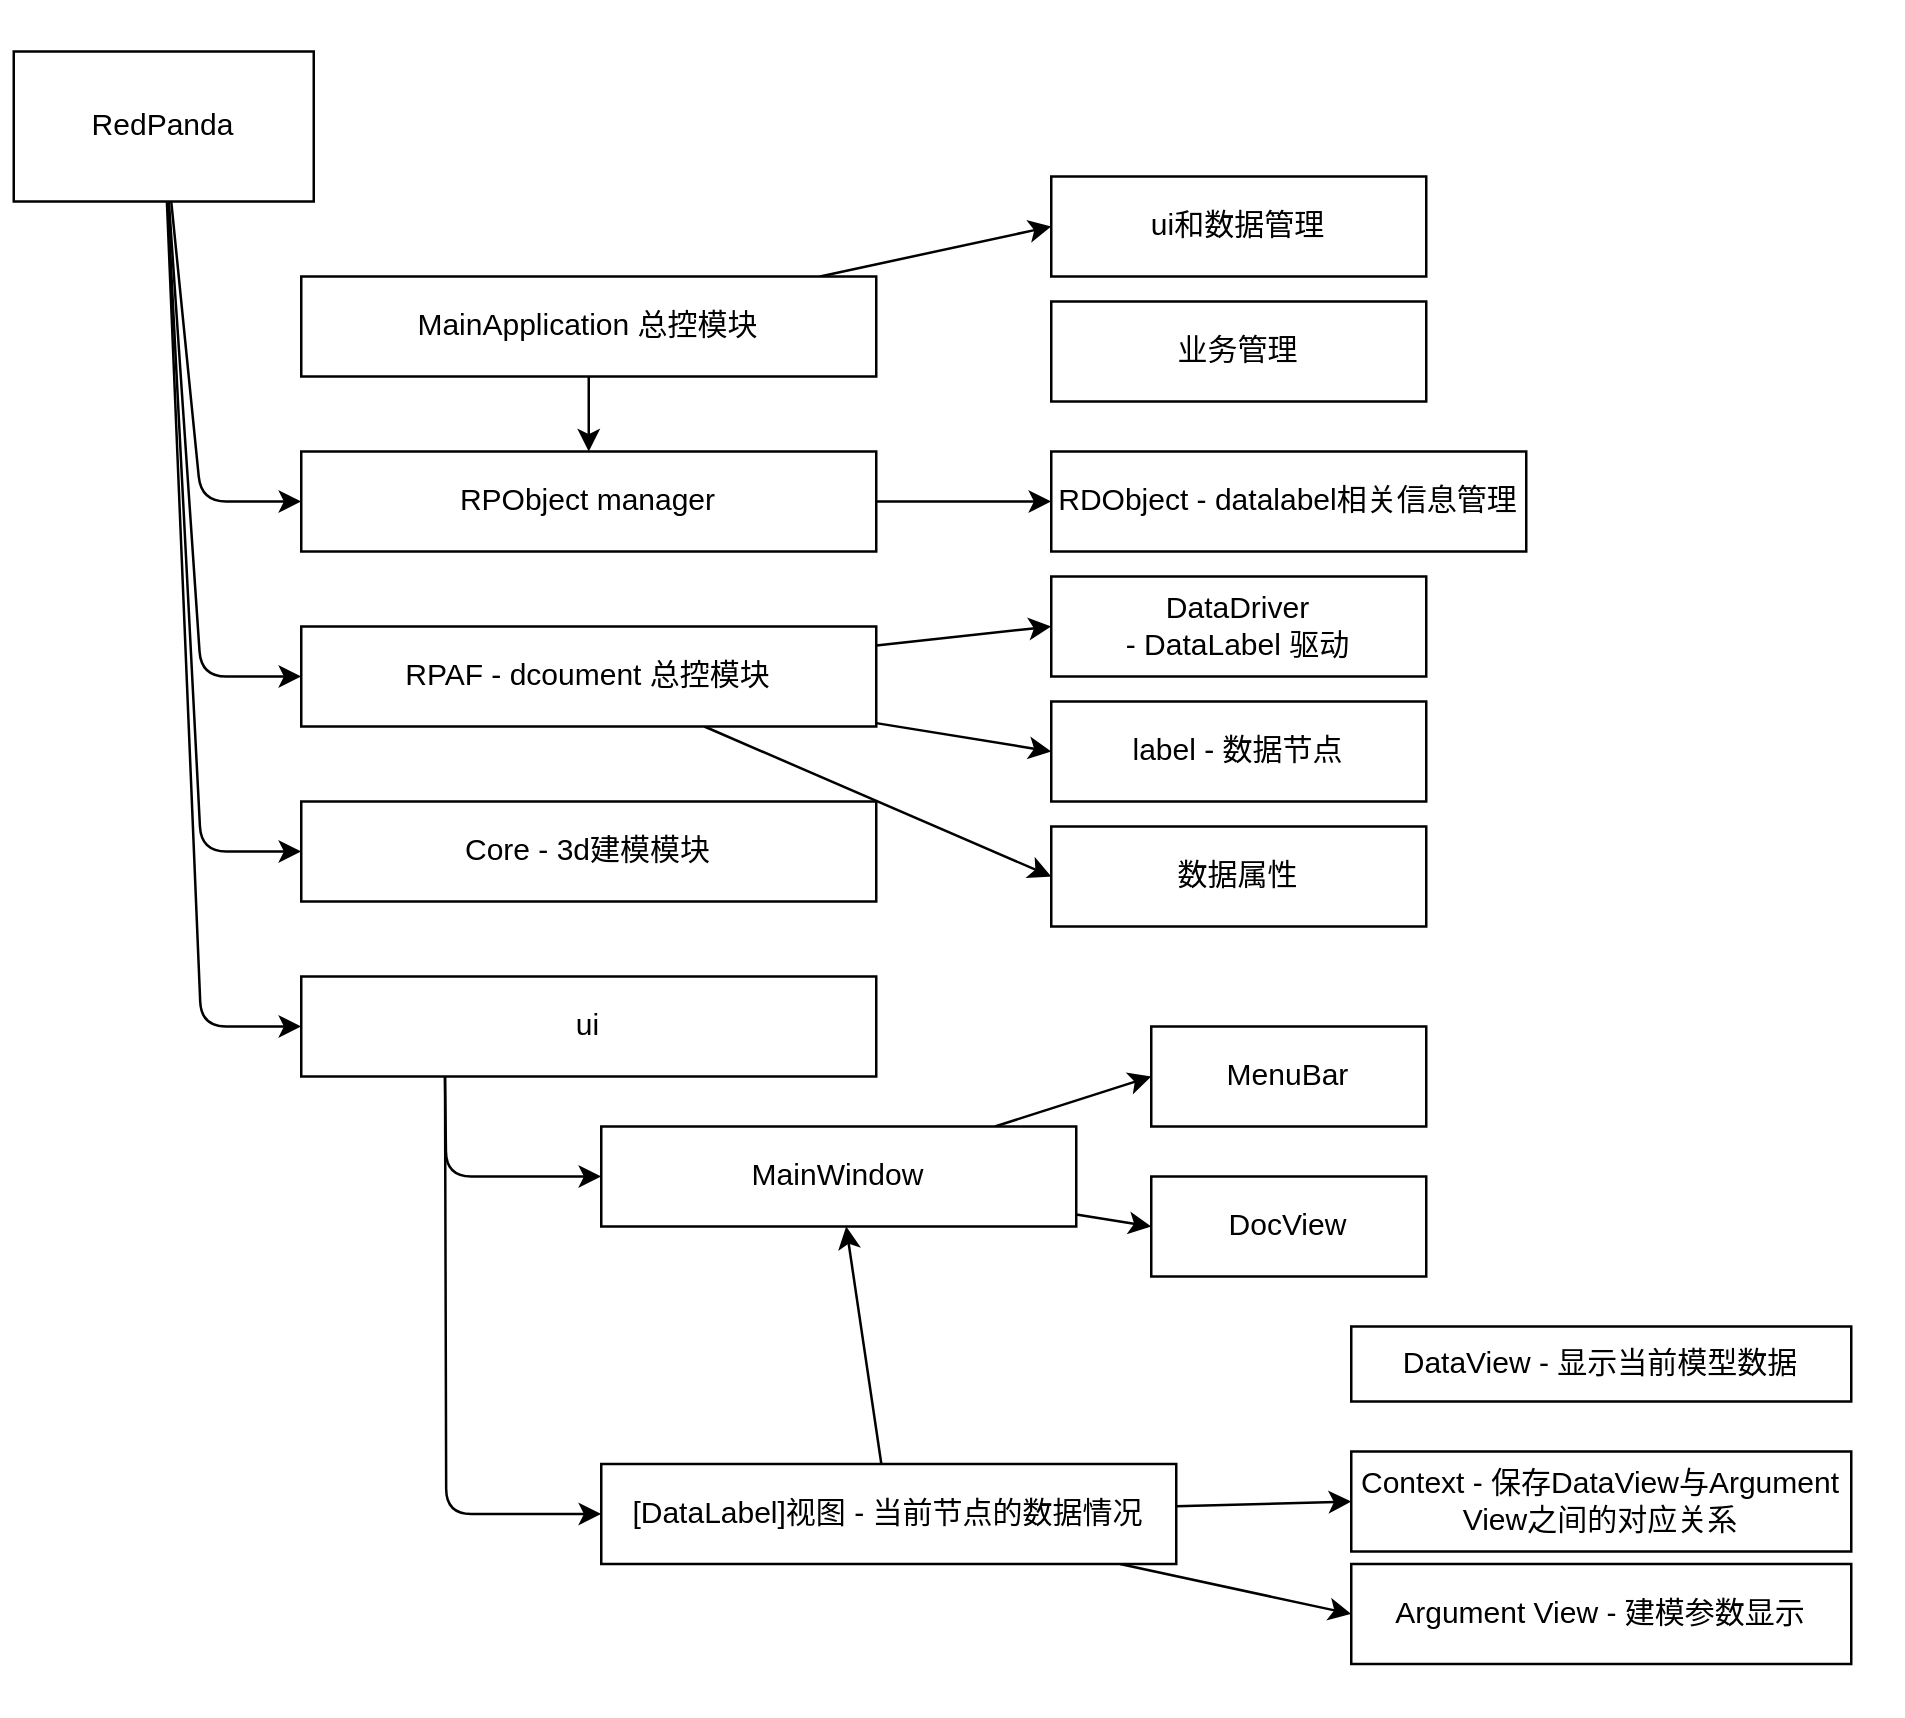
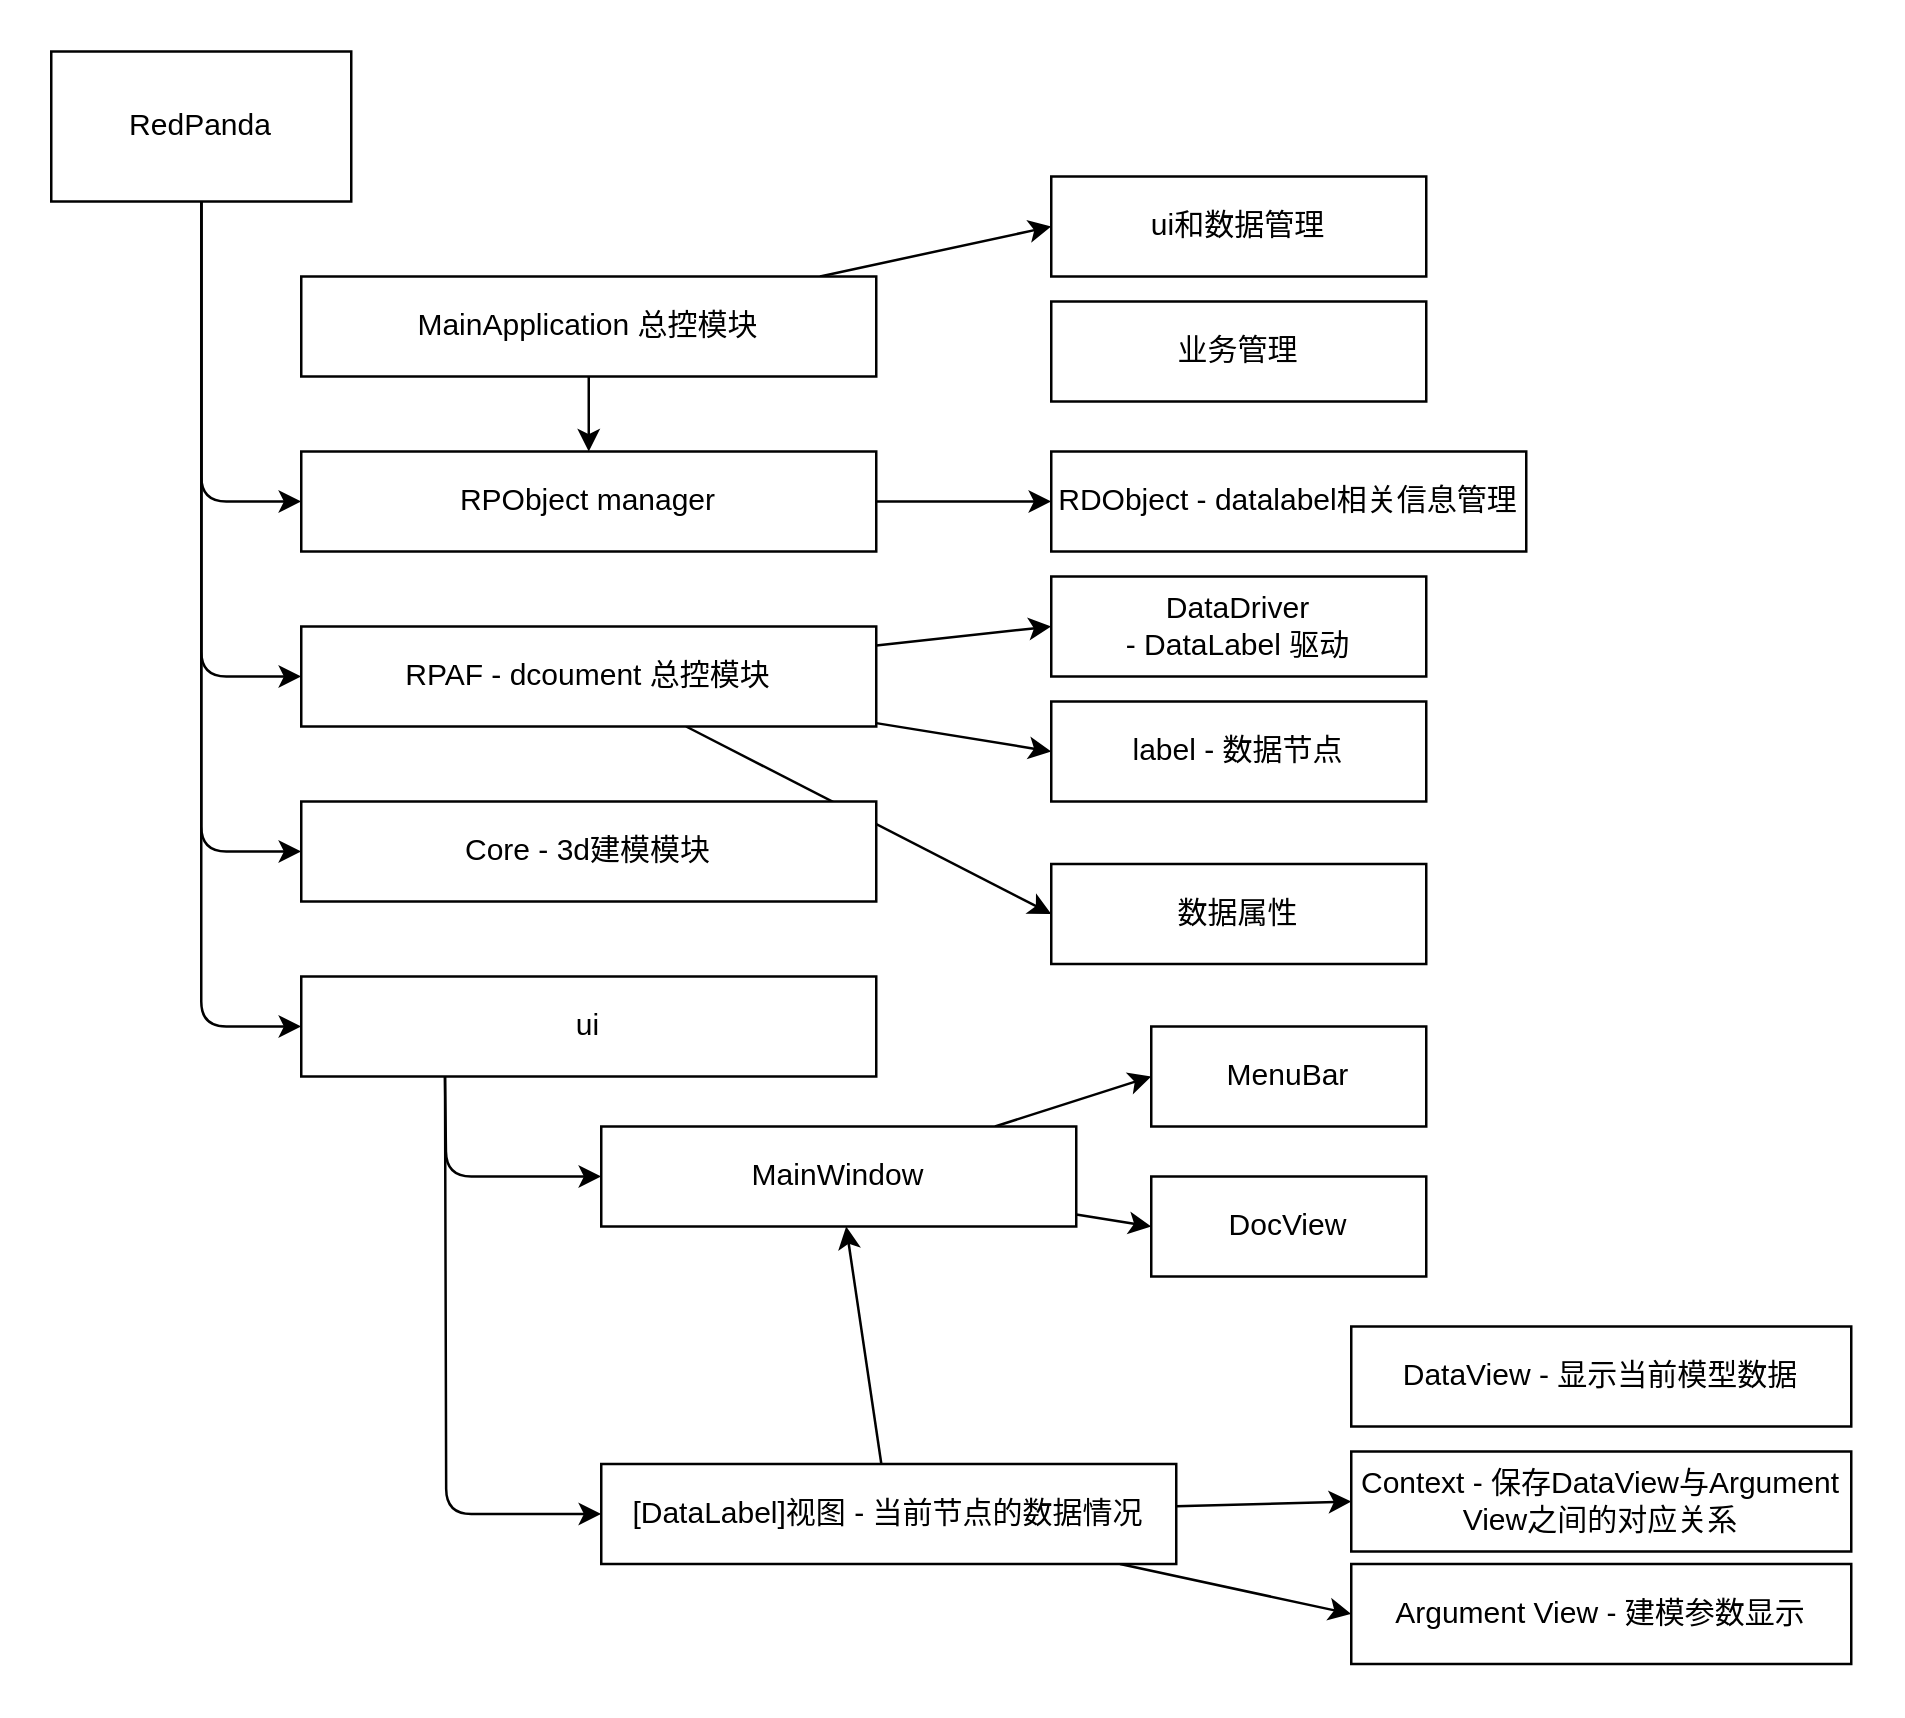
node "RedPanda": moved (164, 126) -> (201, 126)
node "数据属性": moved (1239, 876) -> (1239, 914)
node "DataView - 显示当前模型数据": size 500x75 -> 500x100
